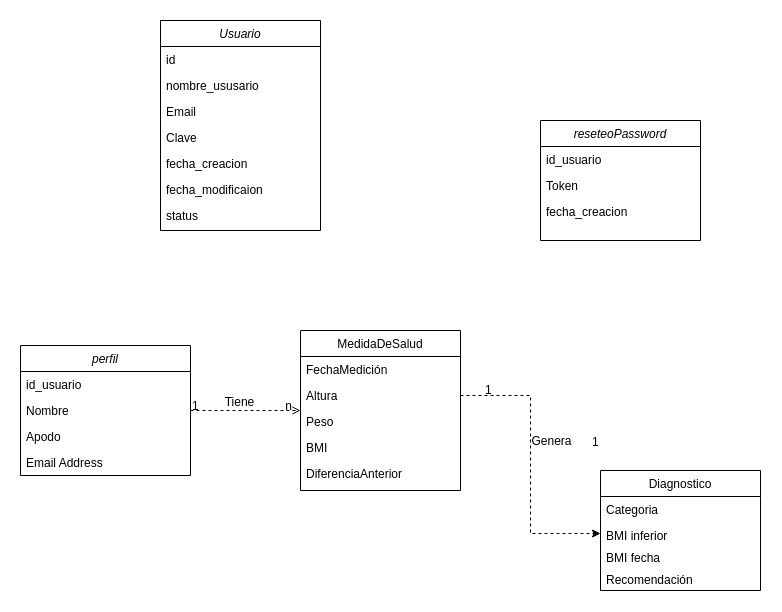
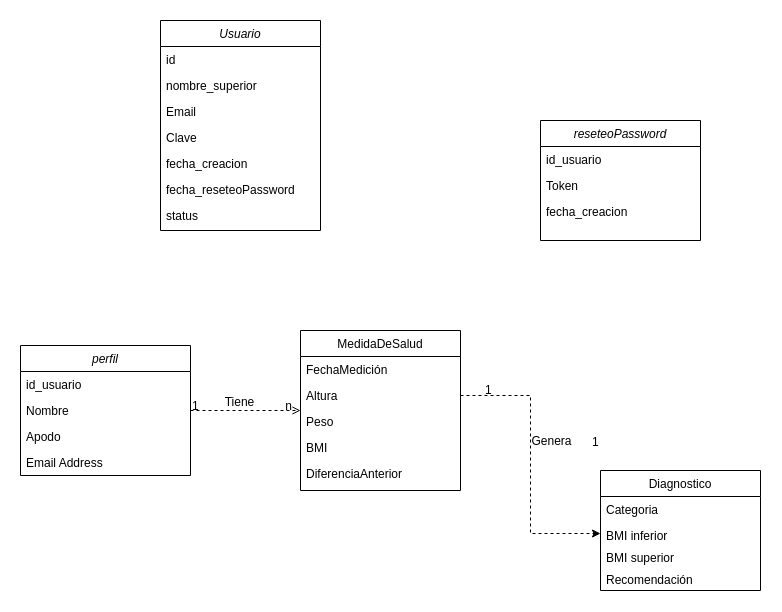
node "nombre_ususario": label "nombre_ususario" -> "nombre_superior"
node "fecha_modificaion": label "fecha_modificaion" -> "fecha_reseteoPassword"
node "BMI fecha": label "BMI fecha" -> "BMI superior"
